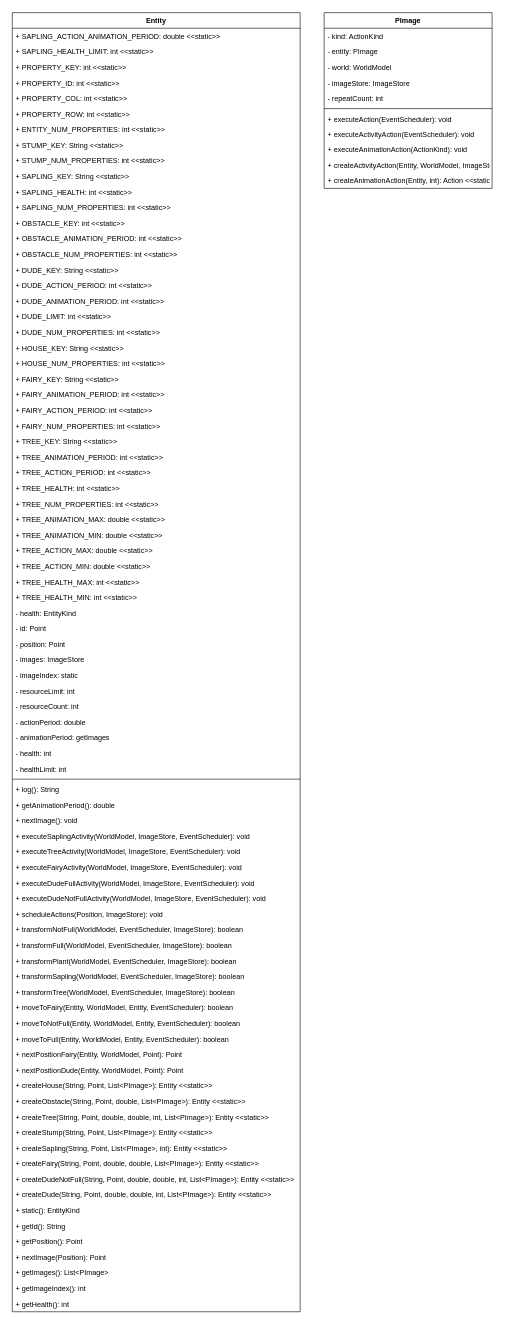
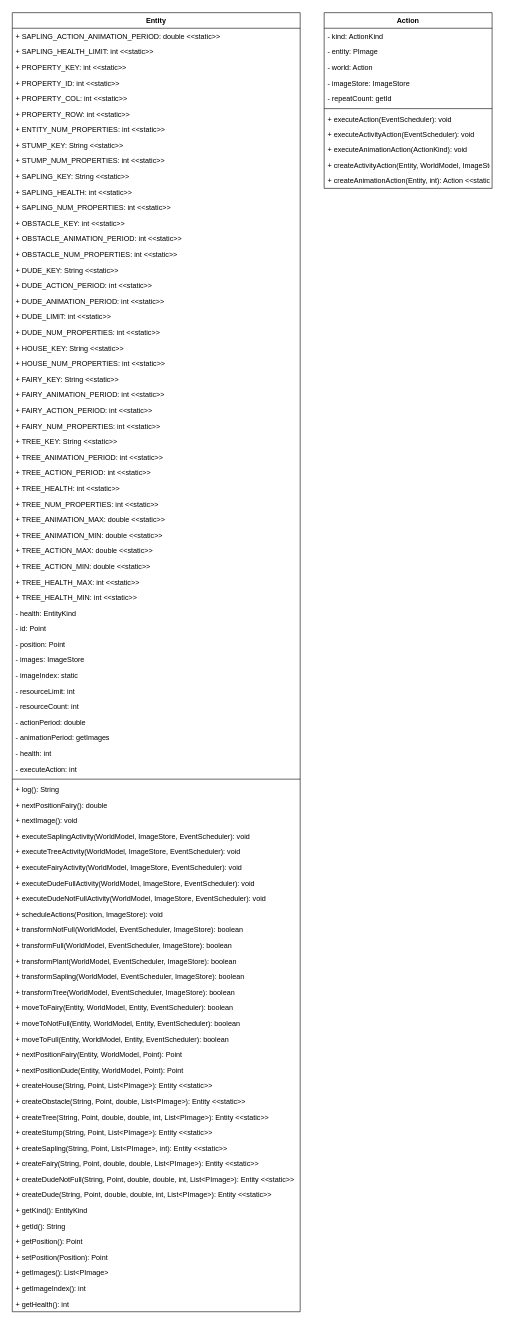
node "PImage": label "PImage" -> "Action"
node "- world: WorldModel": label "- world: WorldModel" -> "- world: Action"
node "- repeatCount: int": label "- repeatCount: int" -> "- repeatCount: getId"
node "- healthLimit: int": label "- healthLimit: int" -> "- executeAction: int"
node "+ getAnimationPeriod(): double": label "+ getAnimationPeriod(): double" -> "+ nextPositionFairy(): double"
node "+ static(): EntityKind": label "+ static(): EntityKind" -> "+ getKind(): EntityKind"
node "+ nextImage(Position): Point": label "+ nextImage(Position): Point" -> "+ setPosition(Position): Point"
